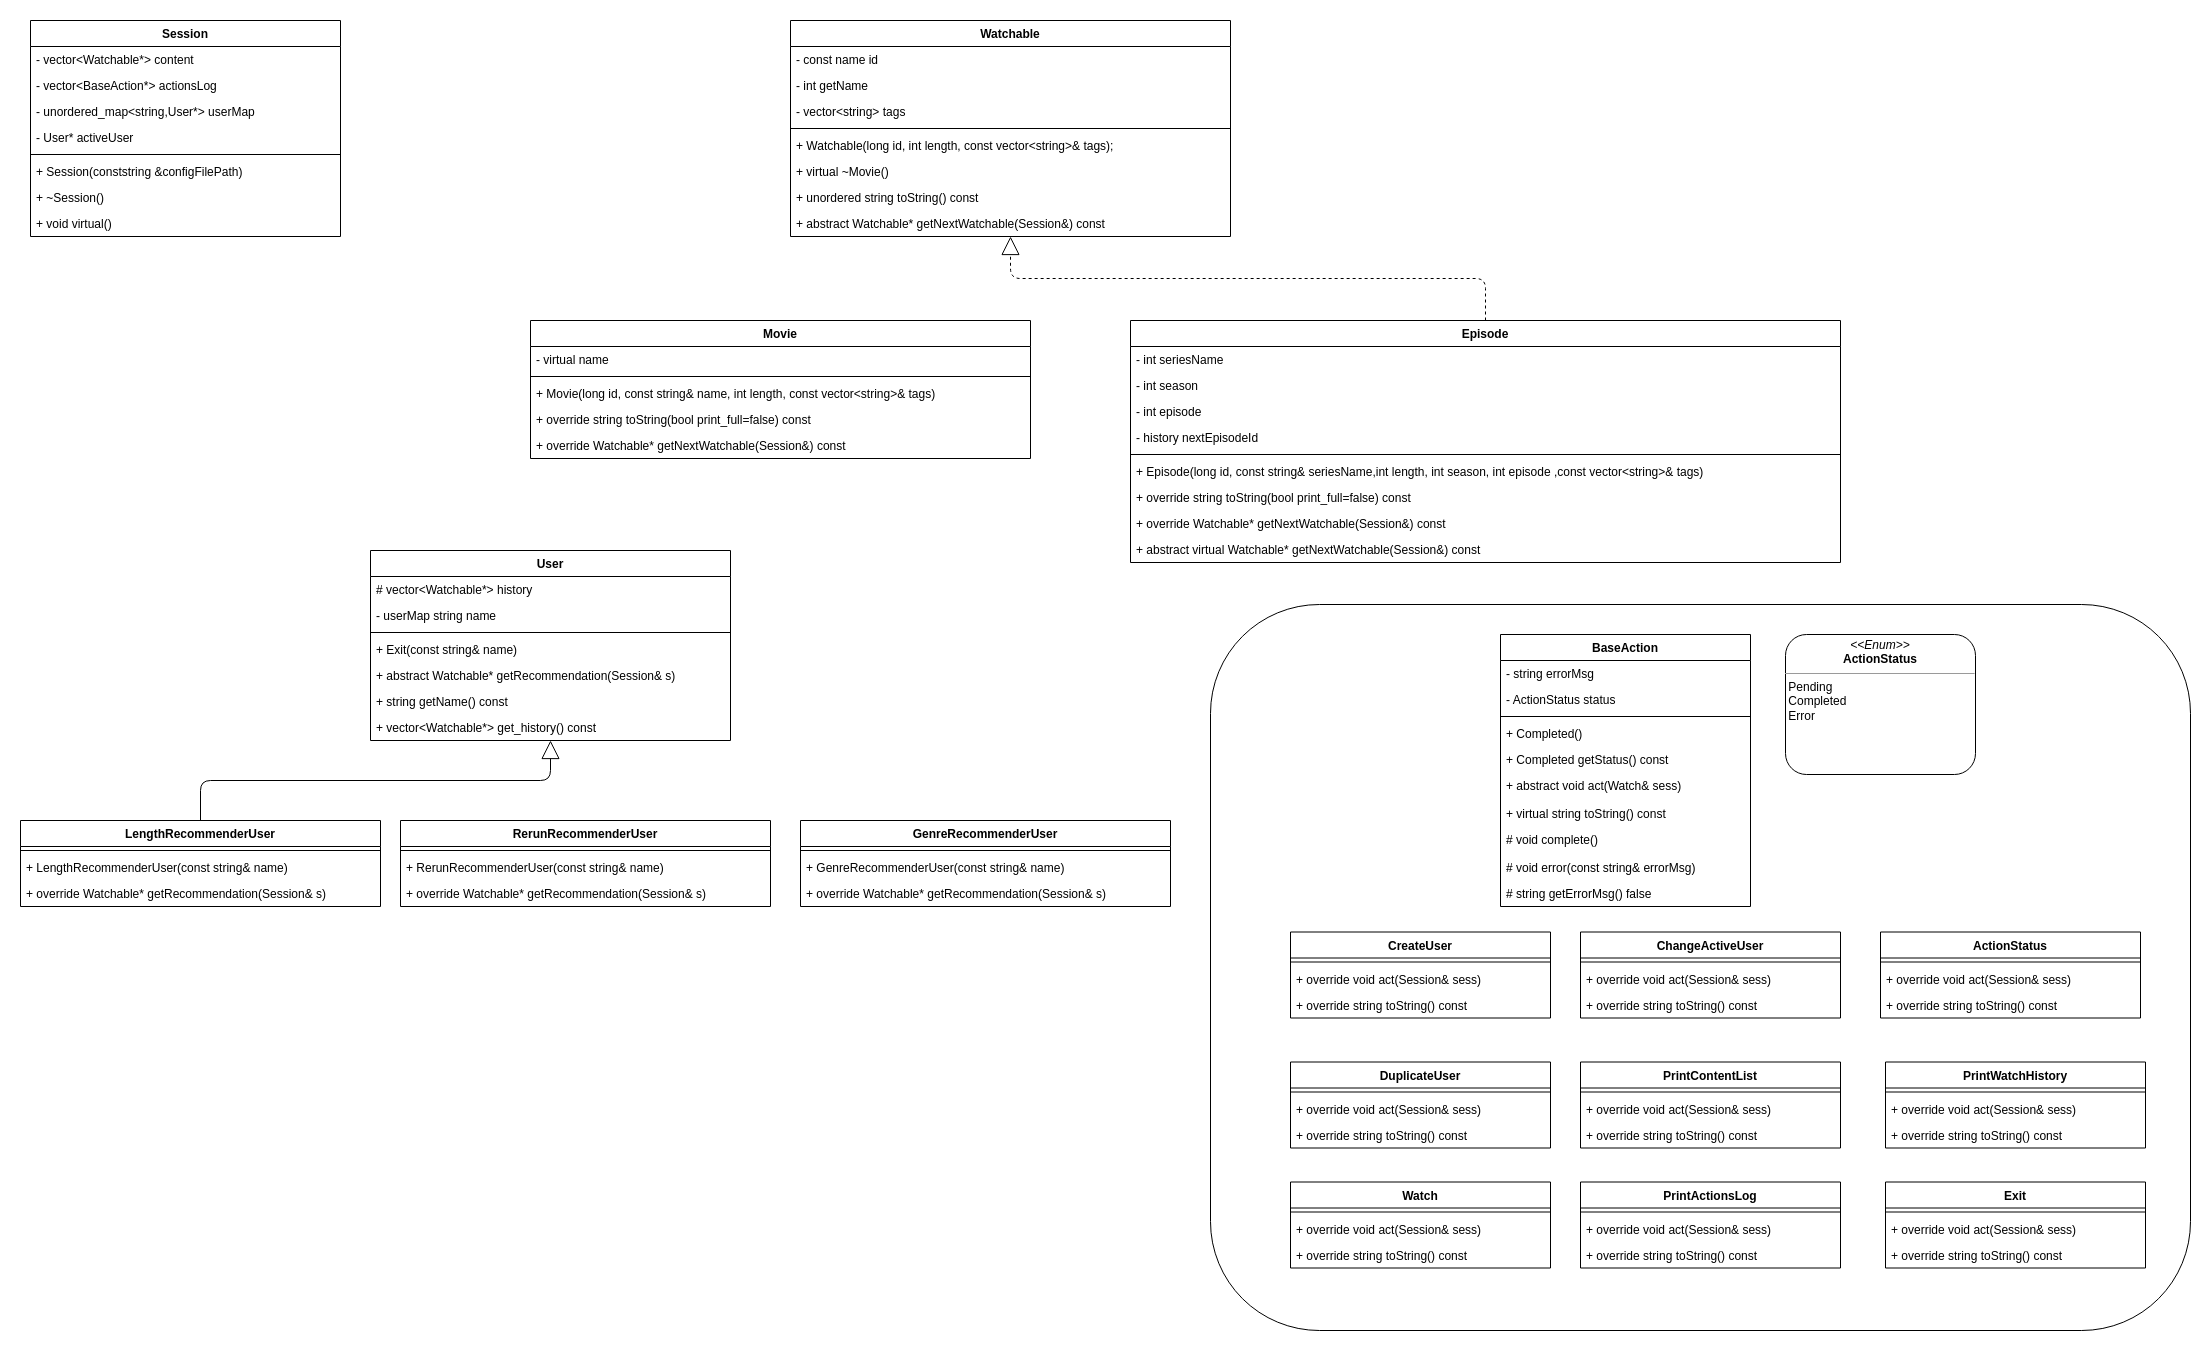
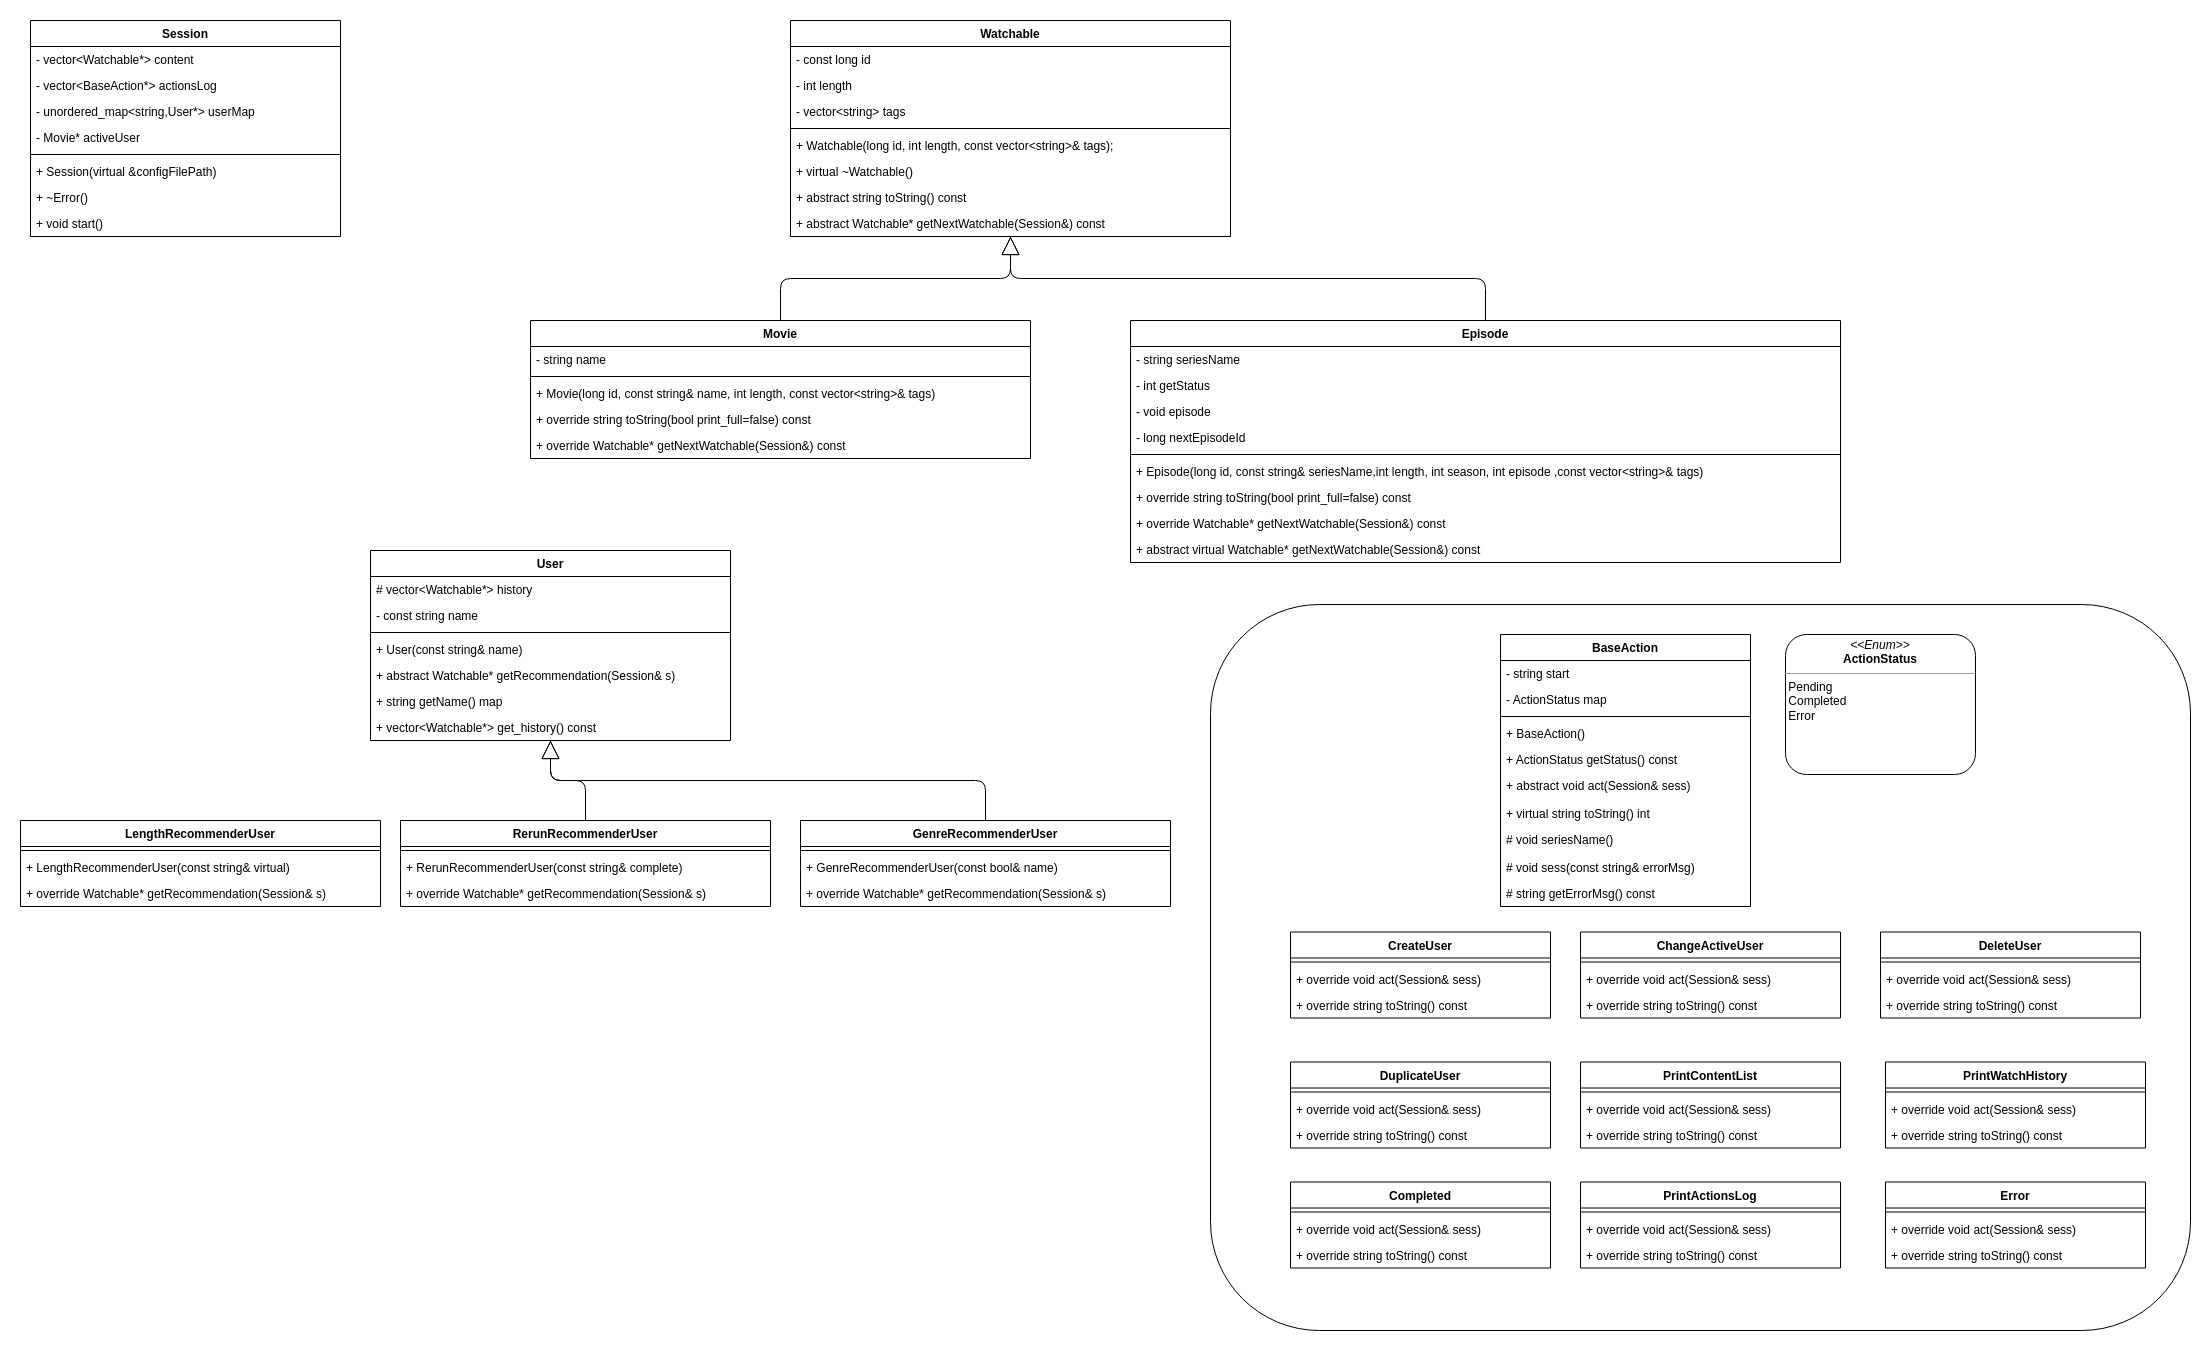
node "- const name id": label "- const name id" -> "- const long id"
node "- int getName": label "- int getName" -> "- int length"
node "- User* activeUser": label "- User* activeUser" -> "- Movie* activeUser"
node "+ Session(conststring &configFilePath)": label "+ Session(conststring &configFilePath)" -> "+ Session(virtual &configFilePath)"
node "+ virtual ~Movie()": label "+ virtual ~Movie()" -> "+ virtual ~Watchable()"
node "+ ~Session()": label "+ ~Session()" -> "+ ~Error()"
node "+ unordered string toString() const": label "+ unordered string toString() const" -> "+ abstract string toString() const"
node "+ void virtual()": label "+ void virtual()" -> "+ void start()"
edge "Movie" -> "Watchable": added
edge "Episode" -> "Watchable": style dashed -> solid
node "- virtual name": label "- virtual name" -> "- string name"
node "- int seriesName": label "- int seriesName" -> "- string seriesName"
node "- int season": label "- int season" -> "- int getStatus"
node "- int episode": label "- int episode" -> "- void episode"
node "- history nextEpisodeId": label "- history nextEpisodeId" -> "- long nextEpisodeId"
node "- userMap string name": label "- userMap string name" -> "- const string name"
node "+ Exit(const string& name)": label "+ Exit(const string& name)" -> "+ User(const string& name)"
node "- string errorMsg": label "- string errorMsg" -> "- string start"
node "- ActionStatus status": label "- ActionStatus status" -> "- ActionStatus map"
node "+ string getName() const": label "+ string getName() const" -> "+ string getName() map"
node "+ Completed()": label "+ Completed()" -> "+ BaseAction()"
node "+ Completed getStatus() const": label "+ Completed getStatus() const" -> "+ ActionStatus getStatus() const"
edge "LengthRecommenderUser" -> "User": removed
edge "GenreRecommenderUser" -> "User": added
node "+ abstract void act(Watch& sess)": label "+ abstract void act(Watch& sess)" -> "+ abstract void act(Session& sess)"
edge "RerunRecommenderUser" -> "User": added
node "+ virtual string toString() const": label "+ virtual string toString() const" -> "+ virtual string toString() int"
node "# void complete()": label "# void complete()" -> "# void seriesName()"
node "+ LengthRecommenderUser(const string& name)": label "+ LengthRecommenderUser(const string& name)" -> "+ LengthRecommenderUser(const string& virtual)"
node "+ RerunRecommenderUser(const string& name)": label "+ RerunRecommenderUser(const string& name)" -> "+ RerunRecommenderUser(const string& complete)"
node "+ GenreRecommenderUser(const string& name)": label "+ GenreRecommenderUser(const string& name)" -> "+ GenreRecommenderUser(const bool& name)"
node "# void error(const string& errorMsg)": label "# void error(const string& errorMsg)" -> "# void sess(const string& errorMsg)"
node "# string getErrorMsg() false": label "# string getErrorMsg() false" -> "# string getErrorMsg() const"
node "ActionStatus": label "ActionStatus" -> "DeleteUser"
node "Watch": label "Watch" -> "Completed"
node "Exit": label "Exit" -> "Error"
